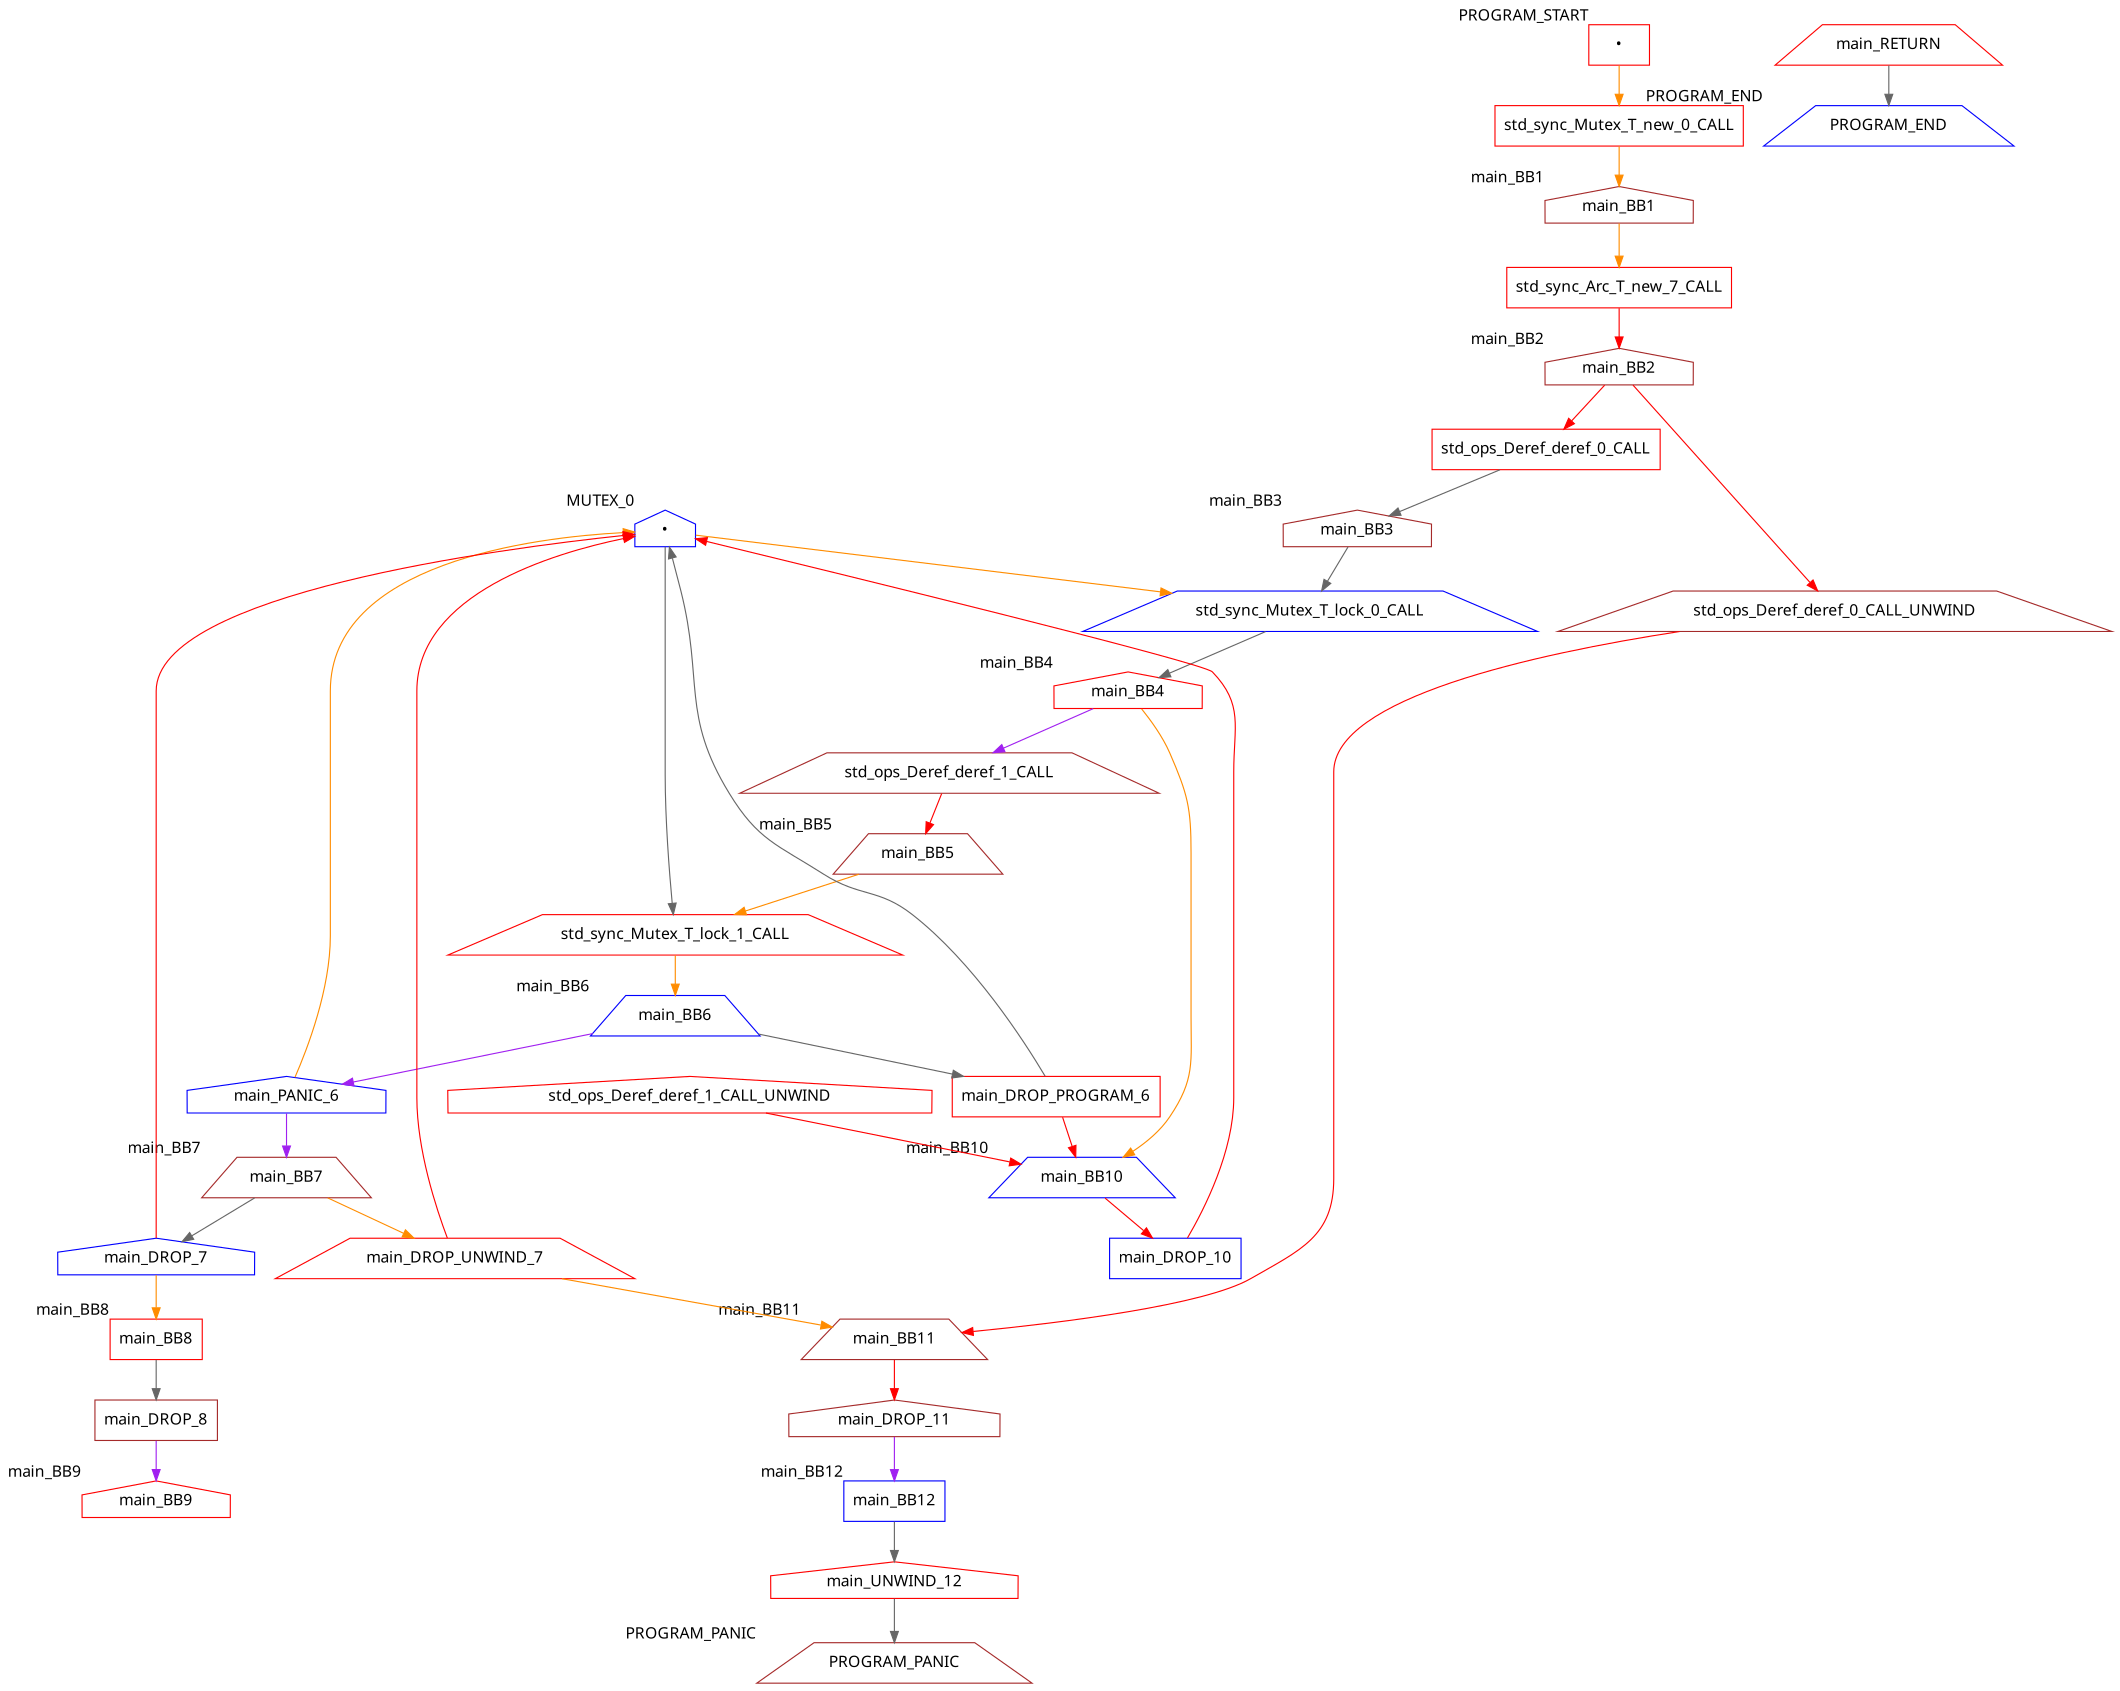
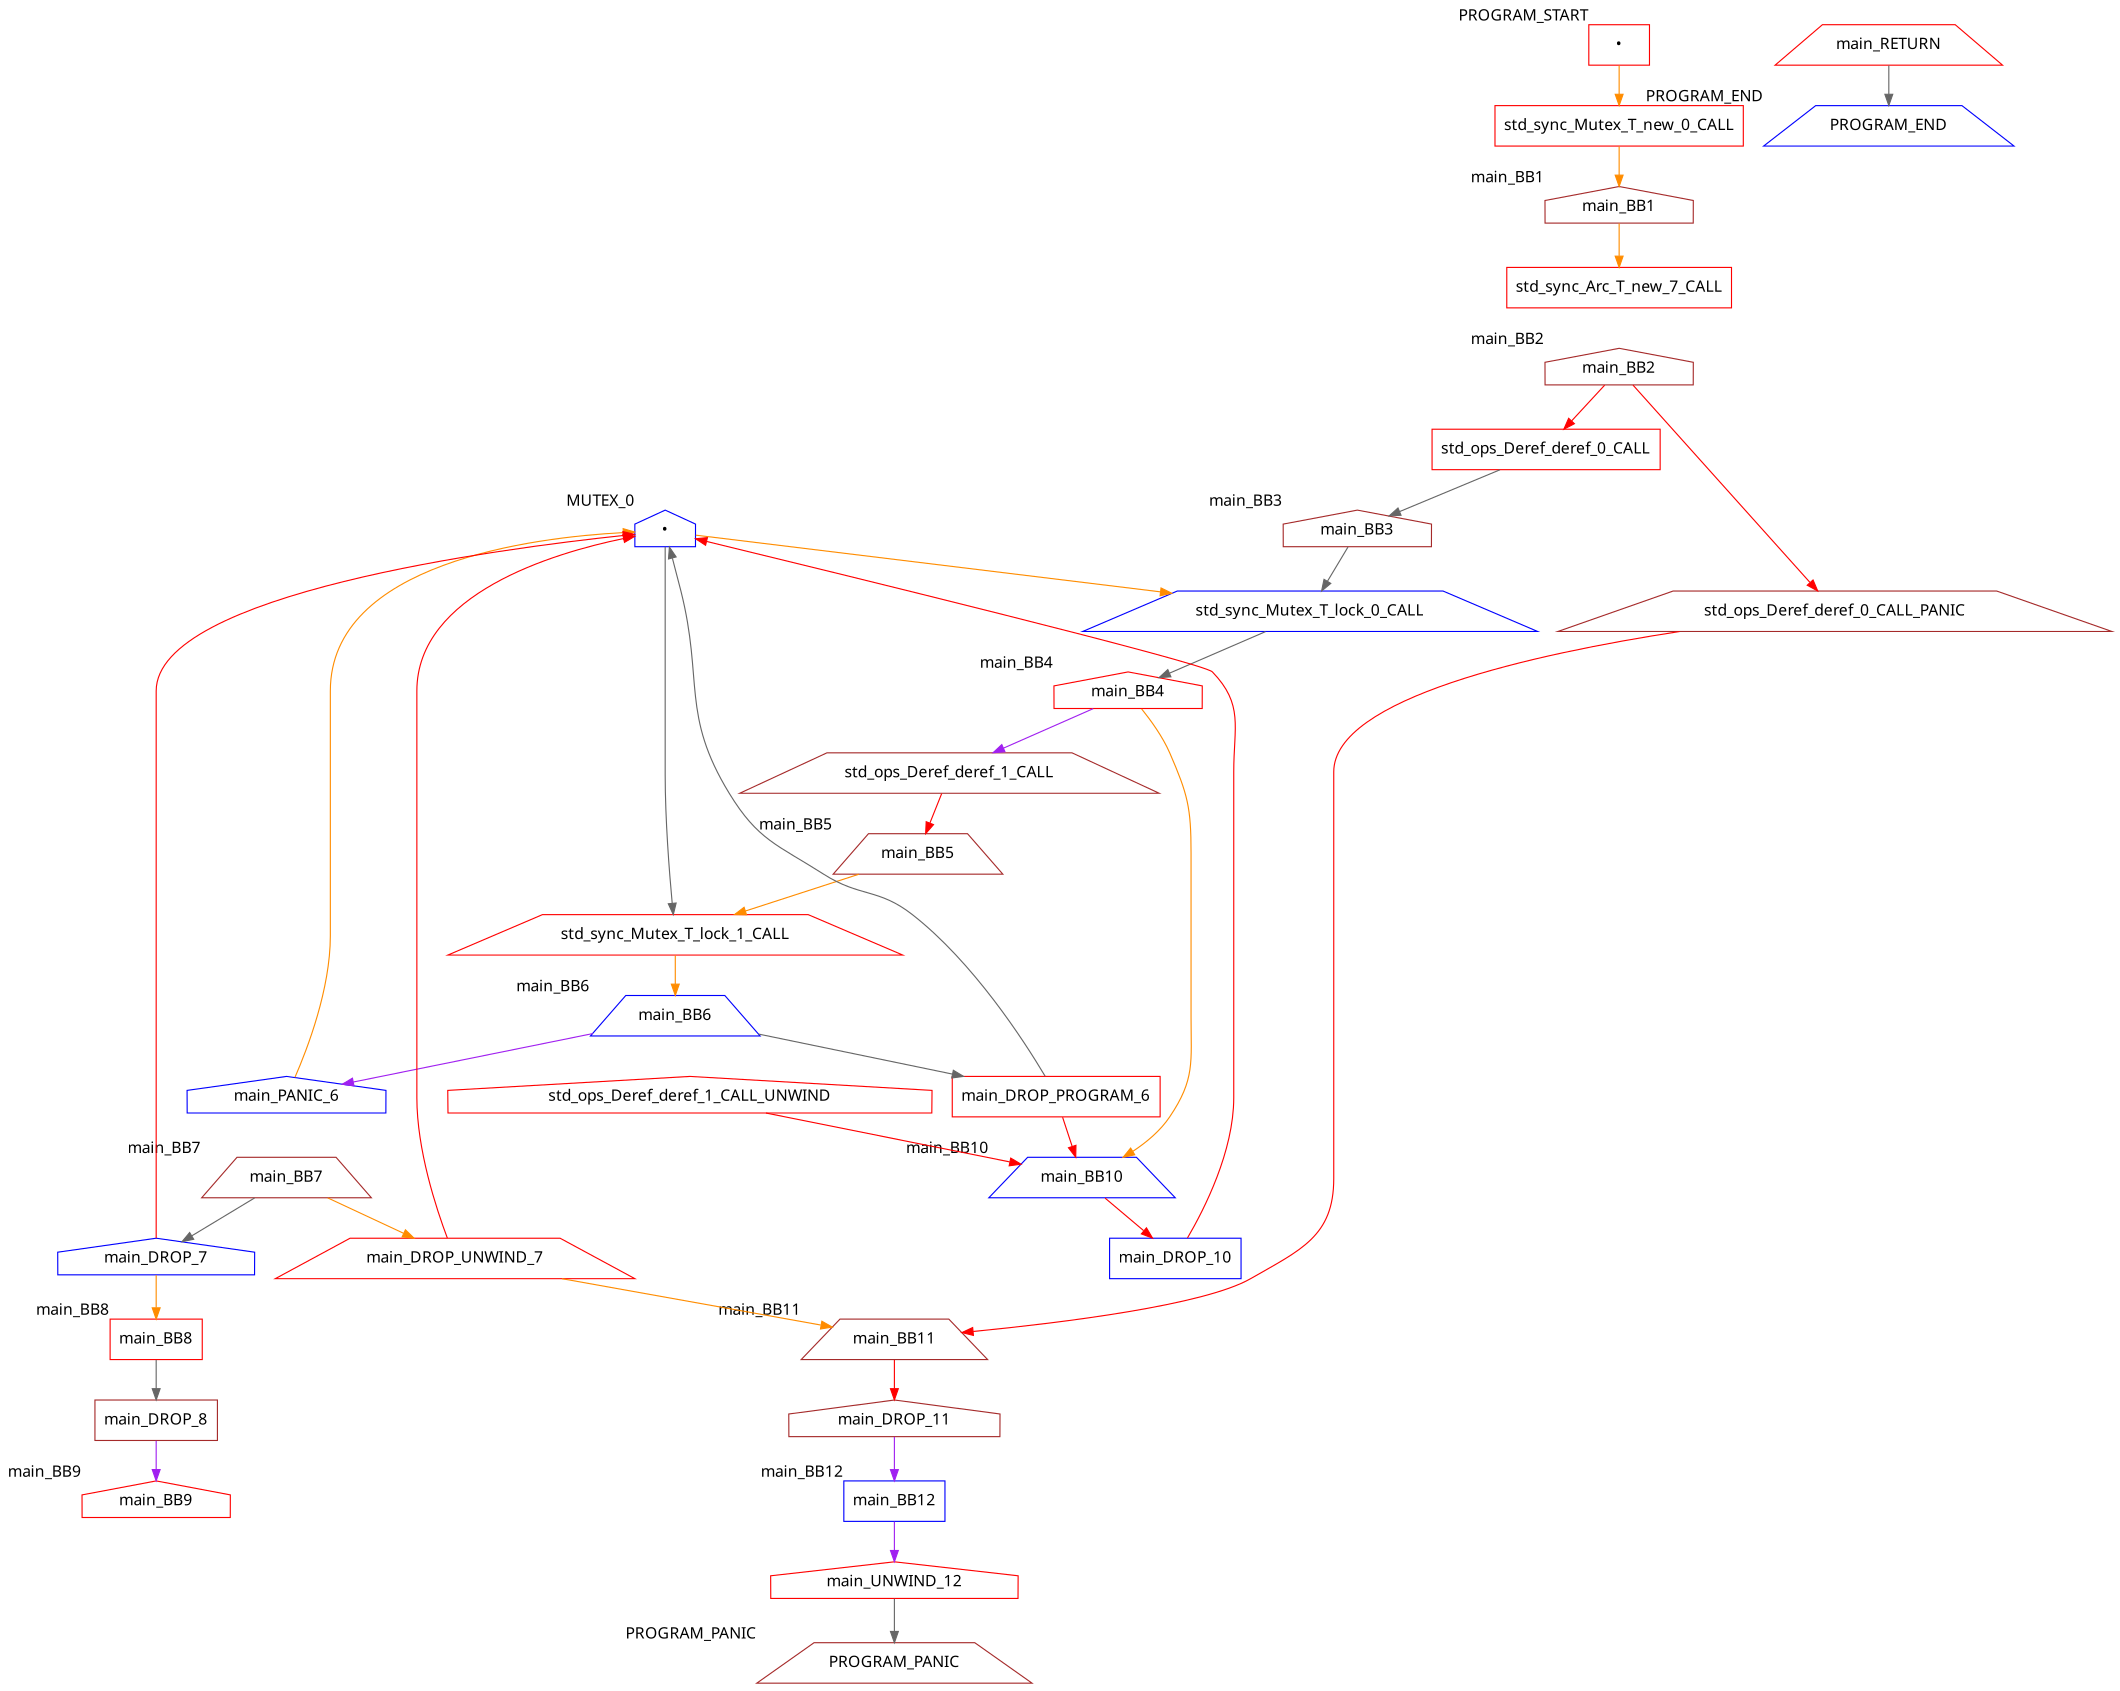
edge "std_sync_Arc_T_new_7_CALL" -> "main_BB2 main_BB2": removed
node "std_ops_Deref_deref_0_CALL_UNWIND": label "std_ops_Deref_deref_0_CALL_UNWIND" -> "std_ops_Deref_deref_0_CALL_PANIC"
edge "main_PANIC_6" -> "main_BB7 main_BB7": removed
edge "main_BB12 main_BB12" -> "main_UNWIND_12": color gray40 -> purple
